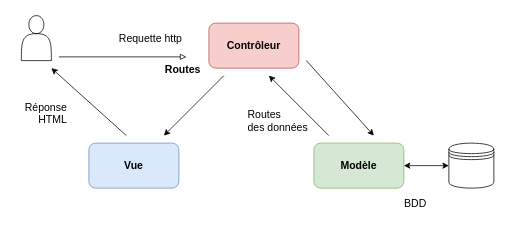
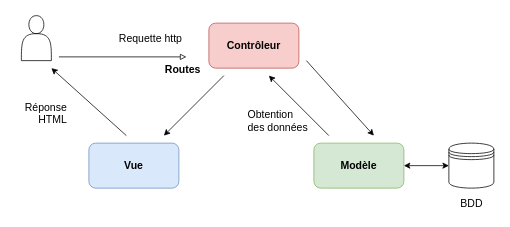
node "Routes des données": label "Routes des données" -> "Obtention des données"
node "BDD": moved (415, 203) -> (471, 203)
